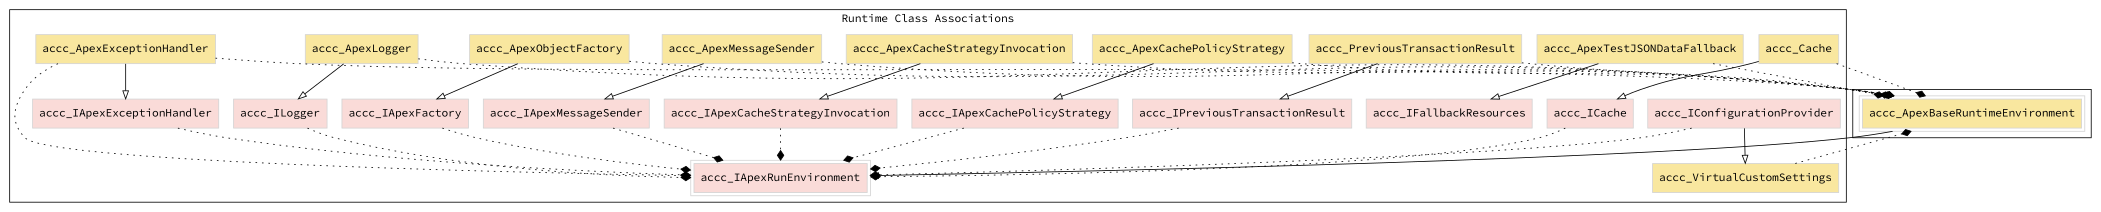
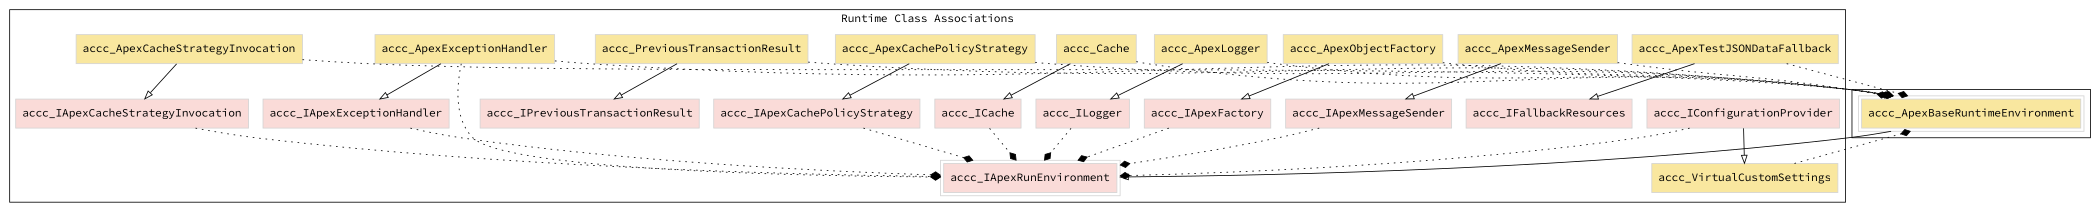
edge "accc_IPreviousTransactionResult" -> "accc_IApexRunEnvironment": removed
